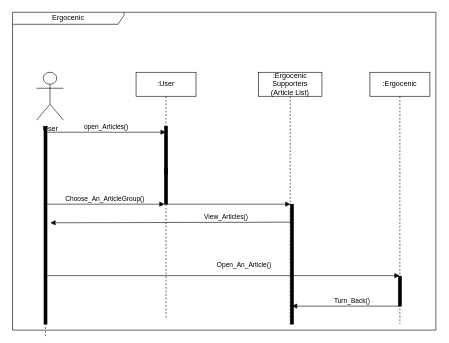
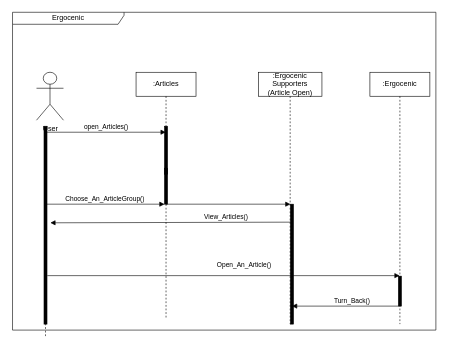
node ":User": label ":User" -> ":Articles"
node ":Ergocenic Supporters (Article List)": label ":Ergocenic Supporters (Article List)" -> ":Ergocenic Supporters (Article Open)"
